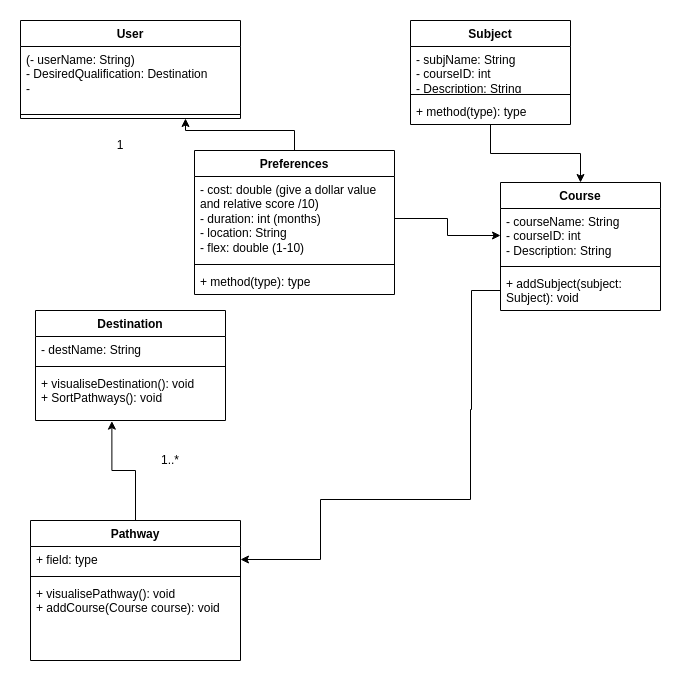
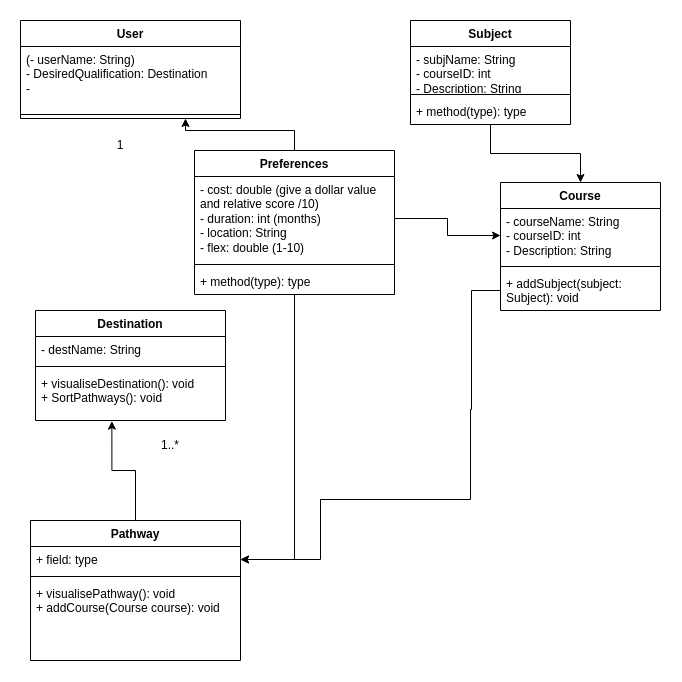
edge "Preferences" -> "+ field: type": added
node "1..*": moved (171, 461) -> (171, 446)
